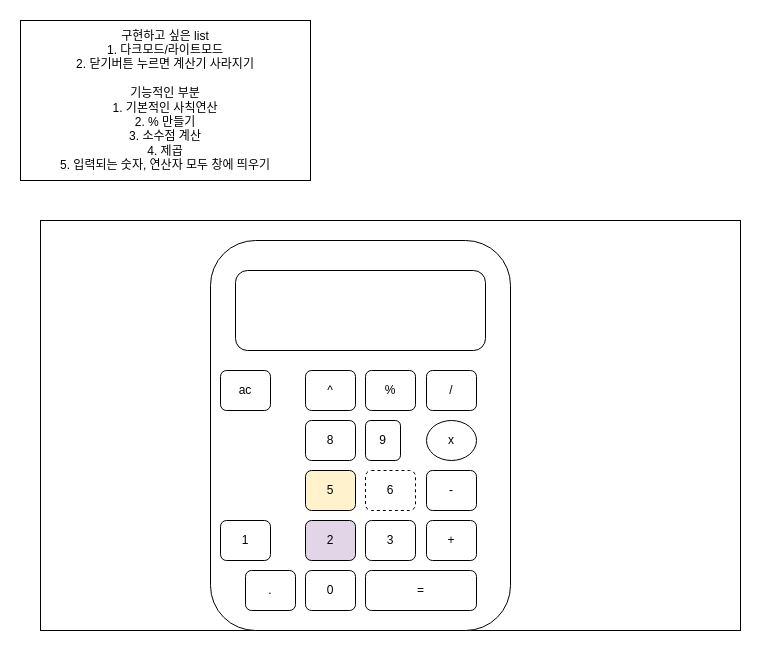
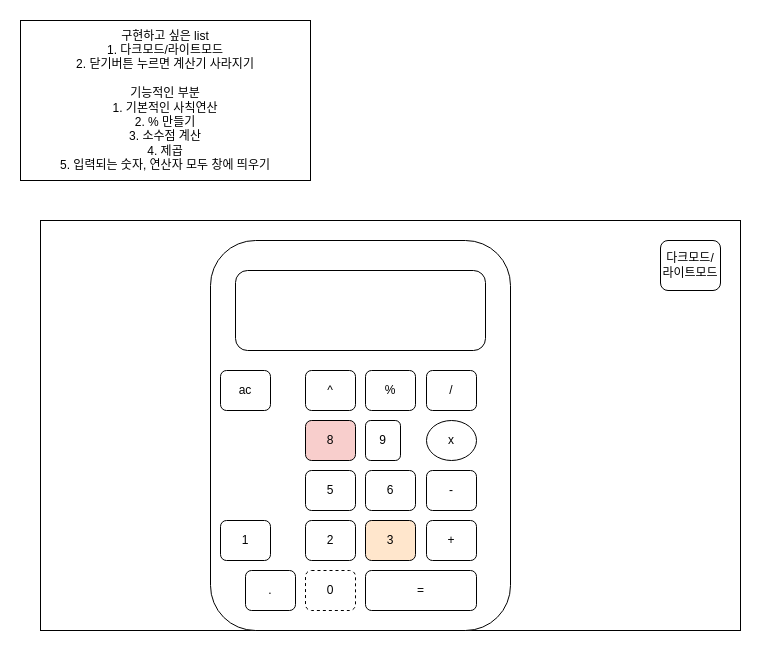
node "다크모드/ 라이트모드": added
node "8": fillcolor #ffffff -> #f8cecc
node "5": fillcolor #fff2cc -> #ffffff
node "6": style dashed -> solid
node "2": fillcolor #e1d5e7 -> #ffffff
node "3": fillcolor #ffffff -> #ffe6cc
node "0": style solid -> dashed
